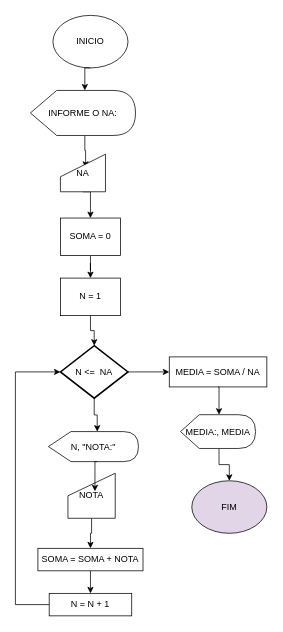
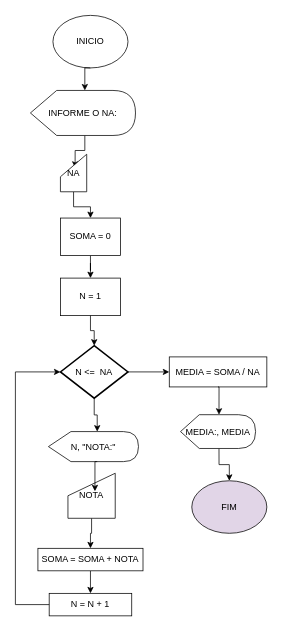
node "NA": size 45x38 -> 26x38
